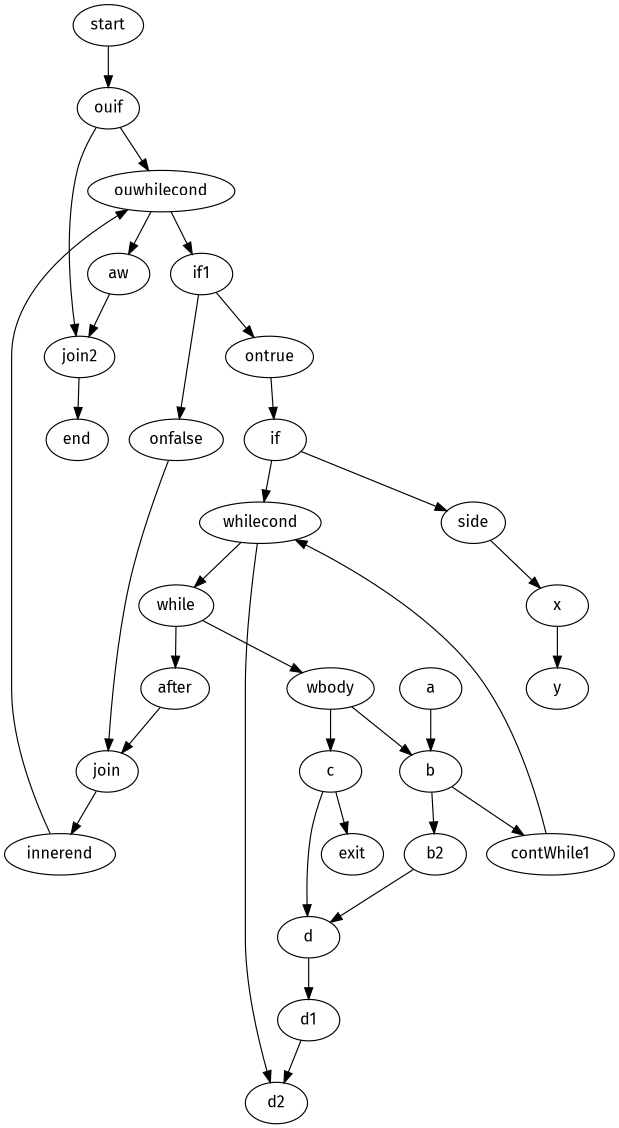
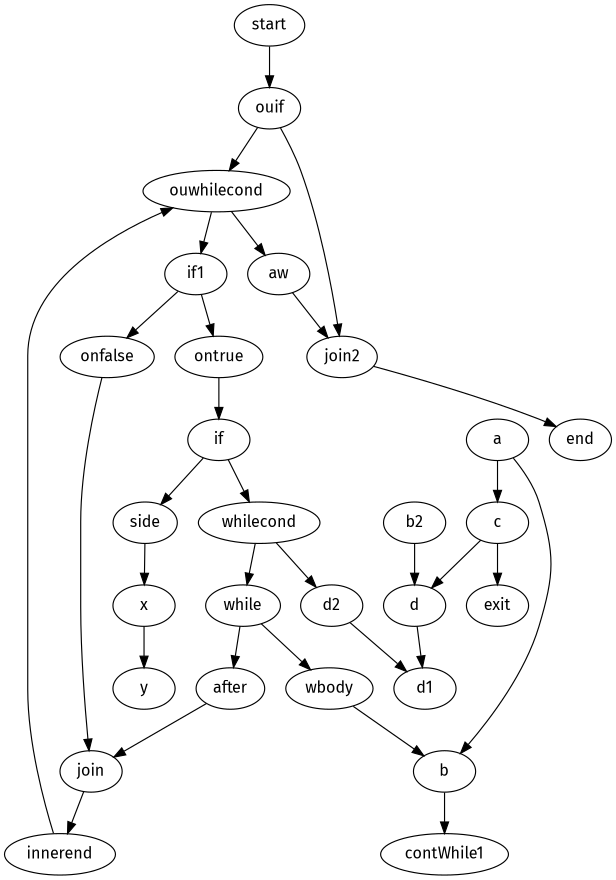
edge "contWhile1" -> "whilecond": removed
edge "wbody" -> "c": now "a" -> "c"
edge "b" -> "b2": removed
edge "d1" -> "d2": reversed
